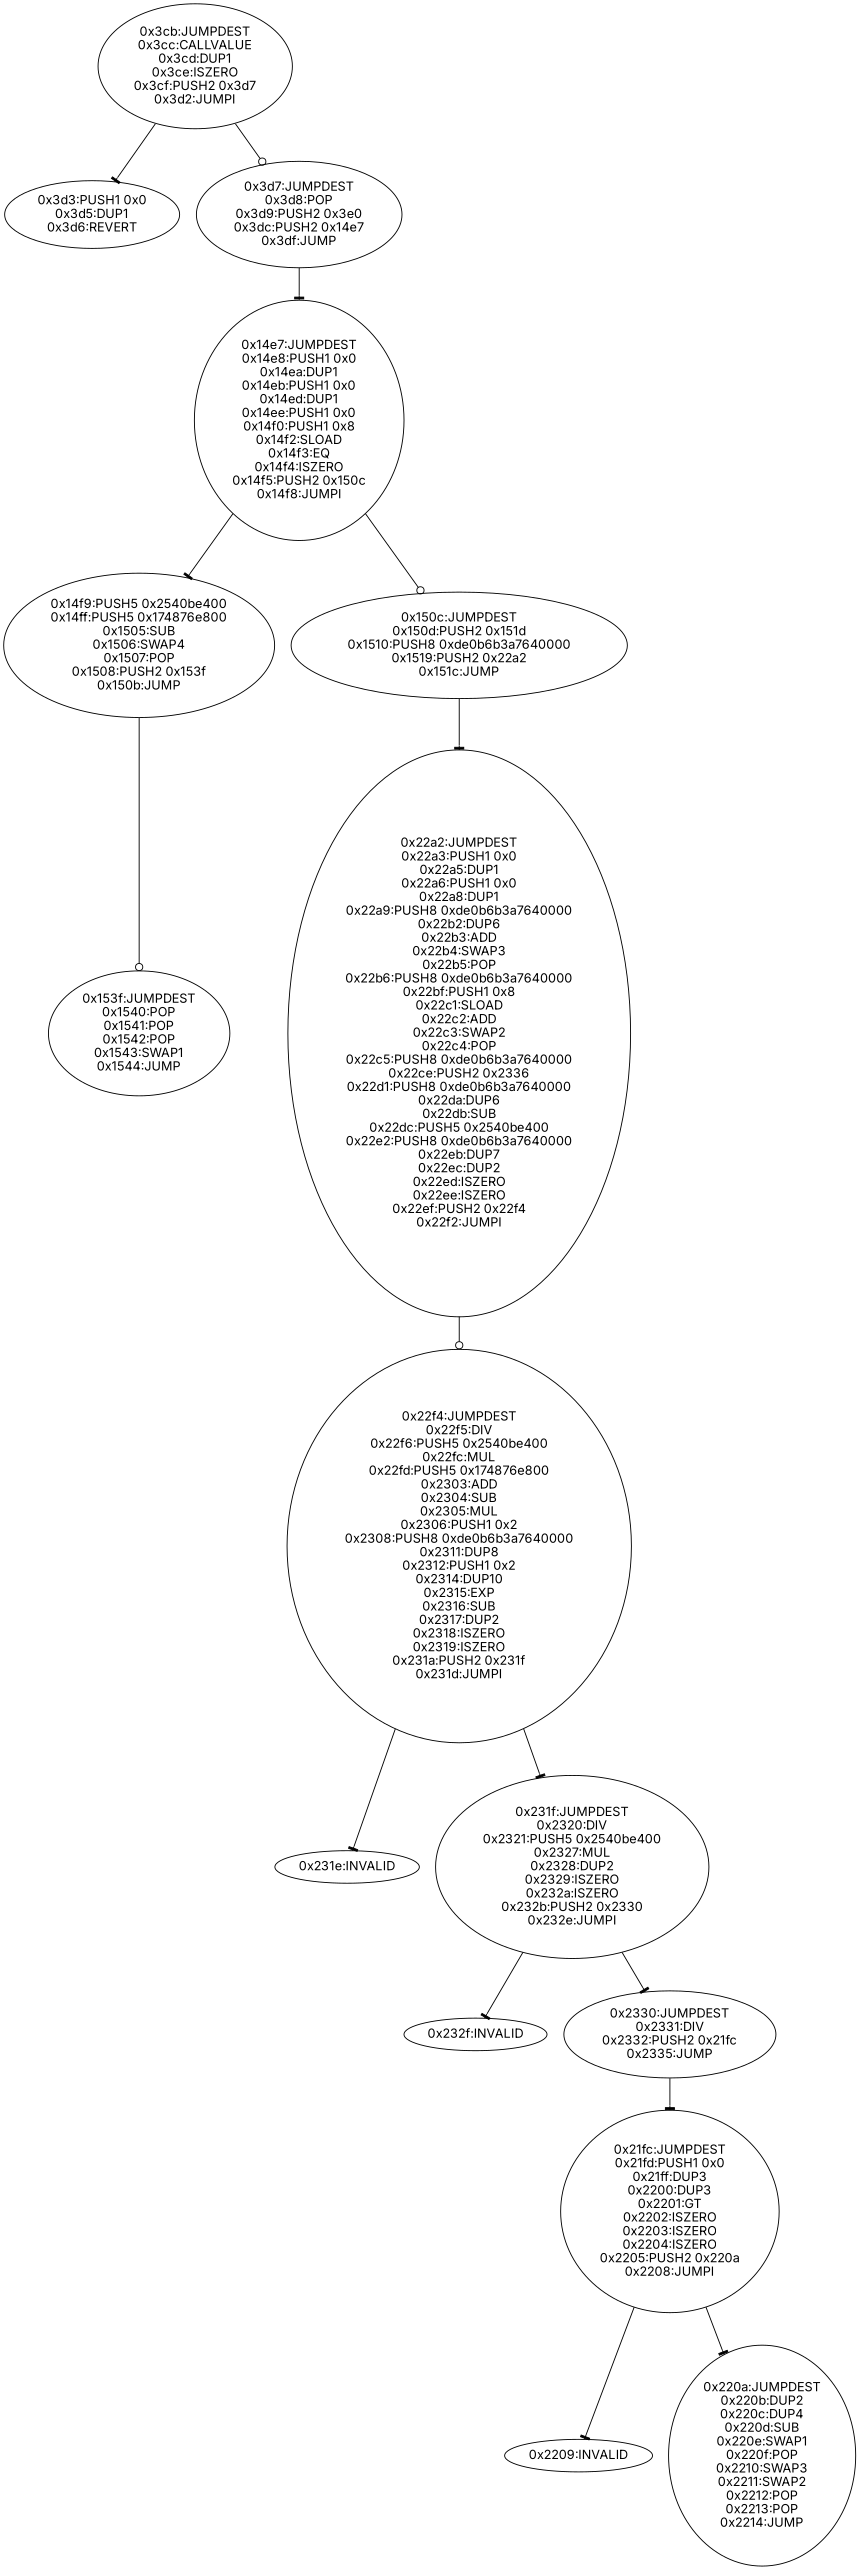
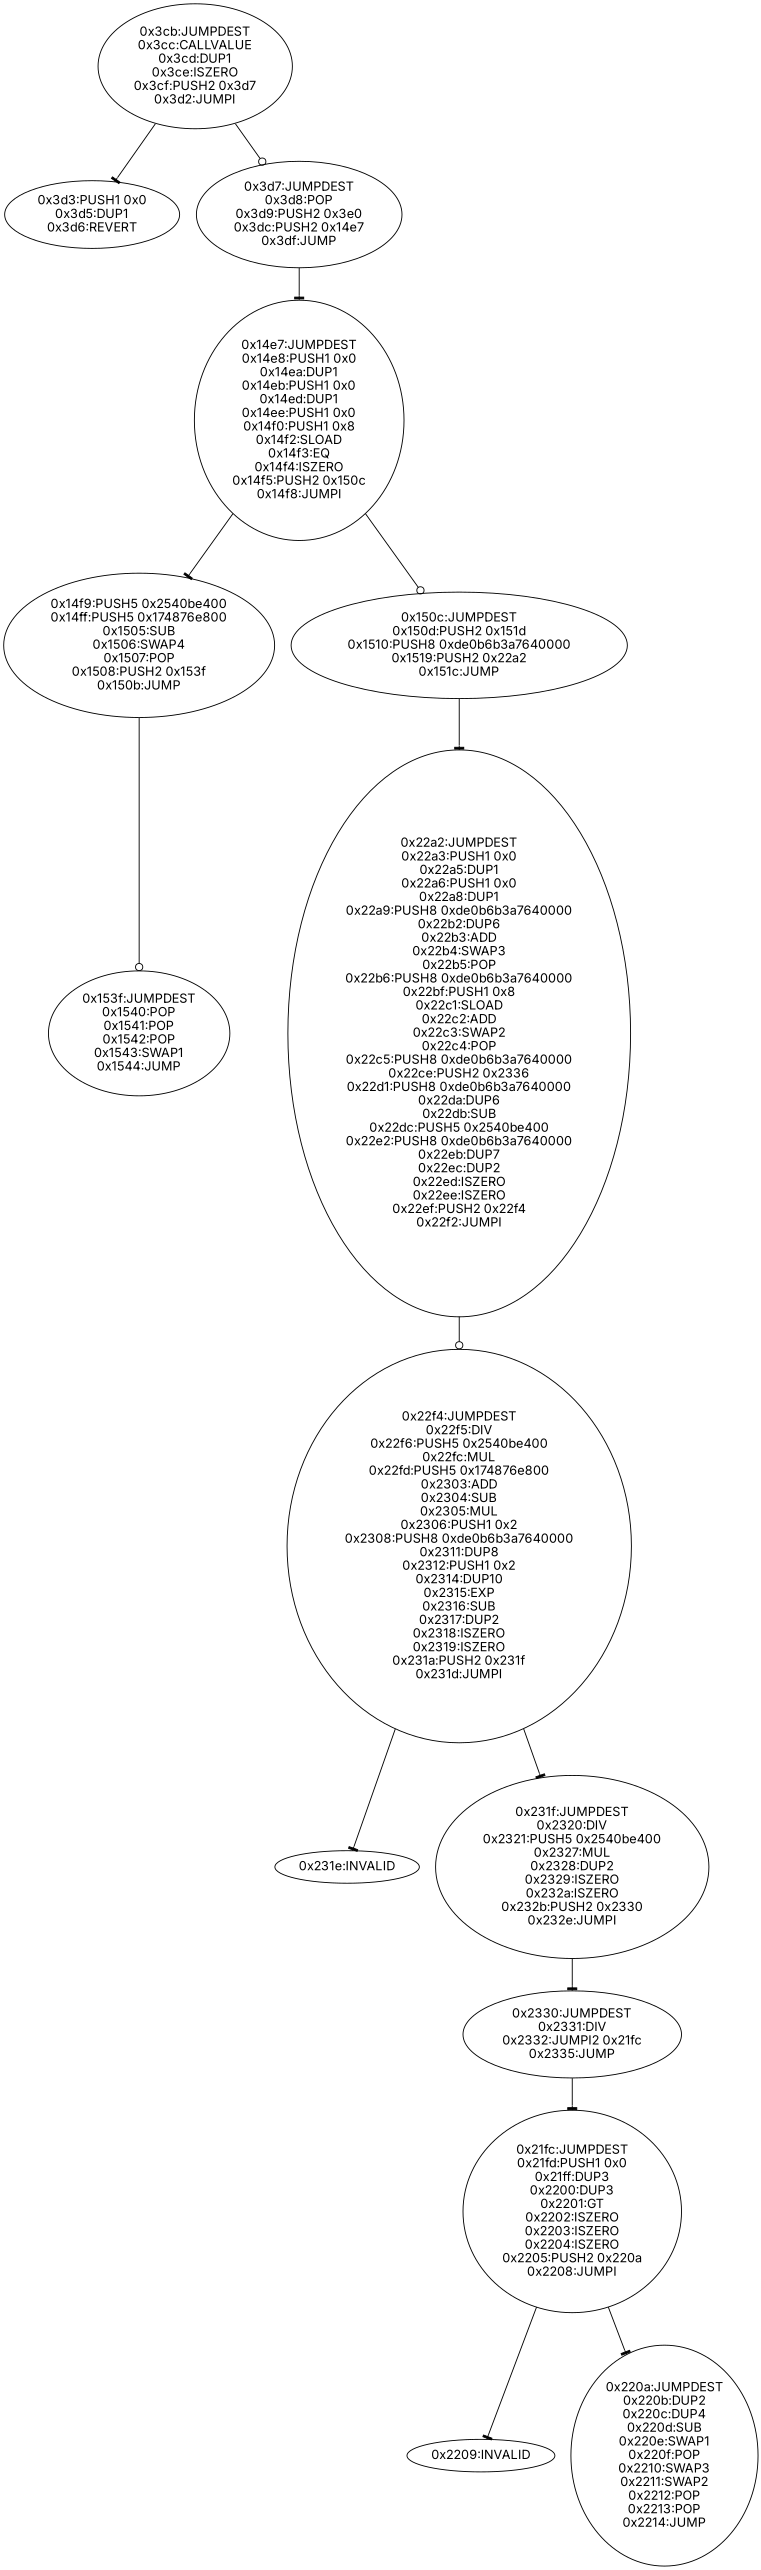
node "0x232f:INVALID": removed
node "0x2330:JUMPDEST 0x2331:DIV 0x2332:PUSH2 0x21fc 0x2335:JUMP": label "0x2330:JUMPDEST 0x2331:DIV 0x2332:PUSH2 0x21fc 0x2335:JUMP" -> "0x2330:JUMPDEST 0x2331:DIV 0x2332:JUMPI2 0x21fc 0x2335:JUMP"
